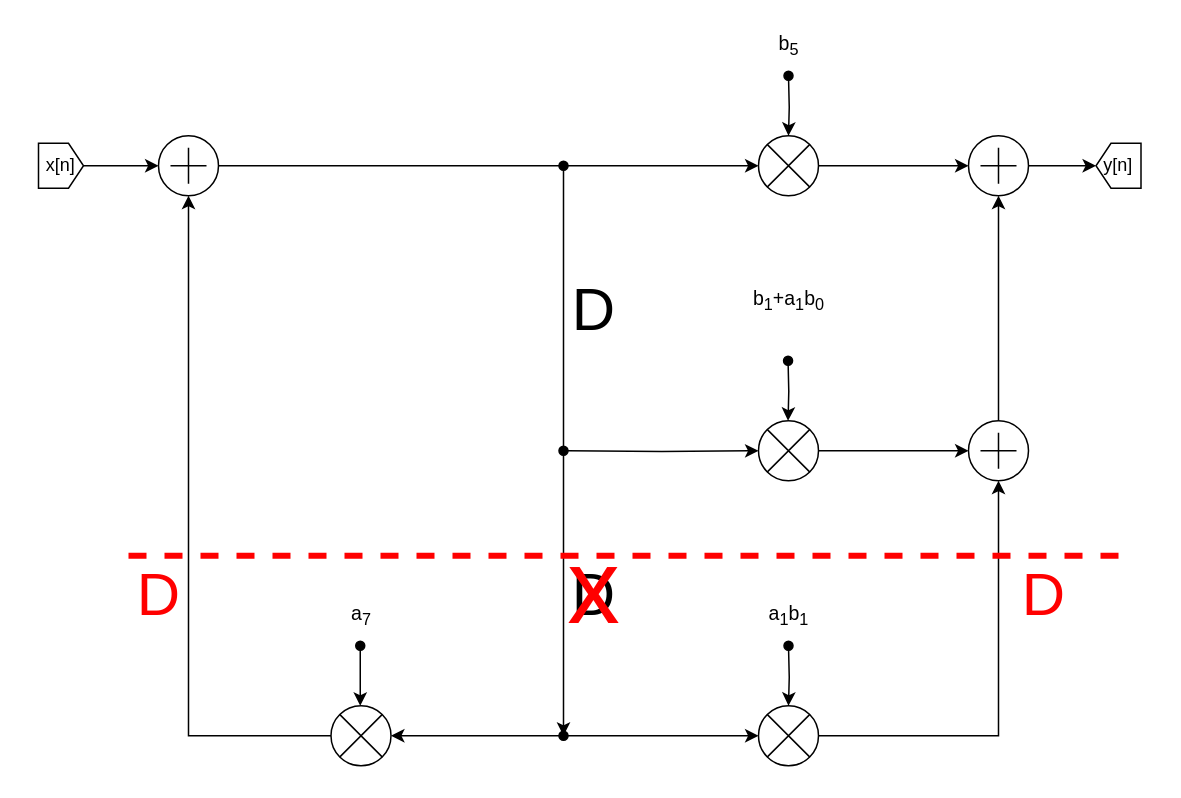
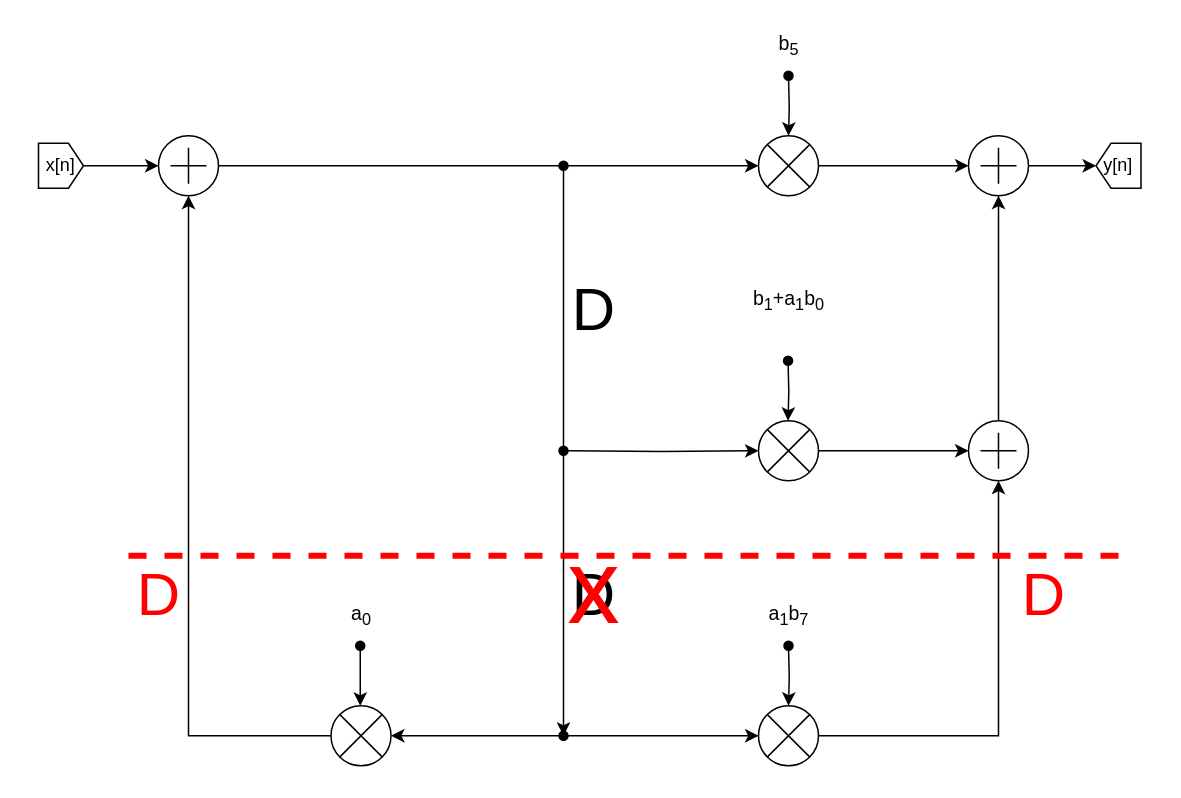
node "a7": label "a7" -> "a0"
node "a1b1": label "a1b1" -> "a1b7"
